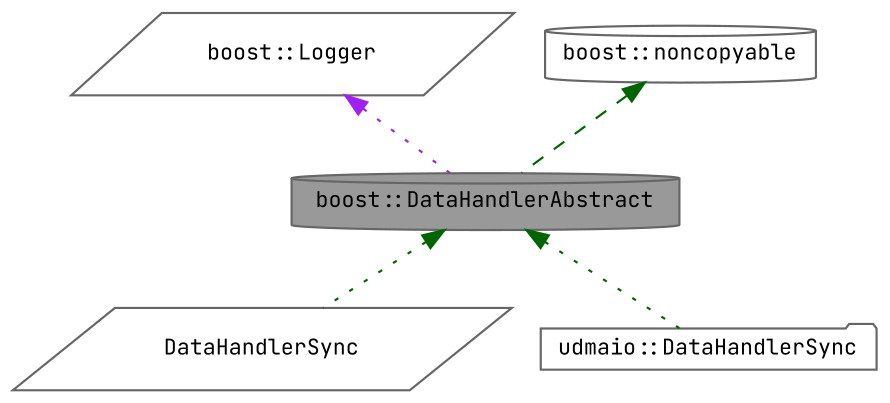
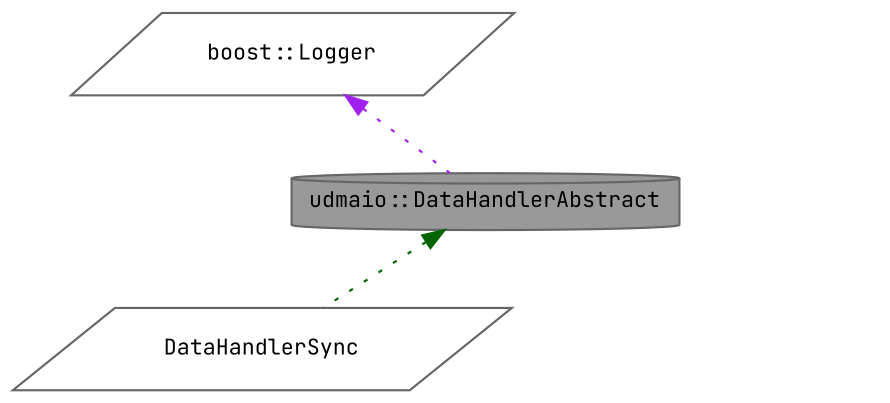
node "boost::noncopyable": removed
node "boost::DataHandlerAbstract": label "boost::DataHandlerAbstract" -> "udmaio::DataHandlerAbstract"
node "udmaio::DataHandlerSync": removed
